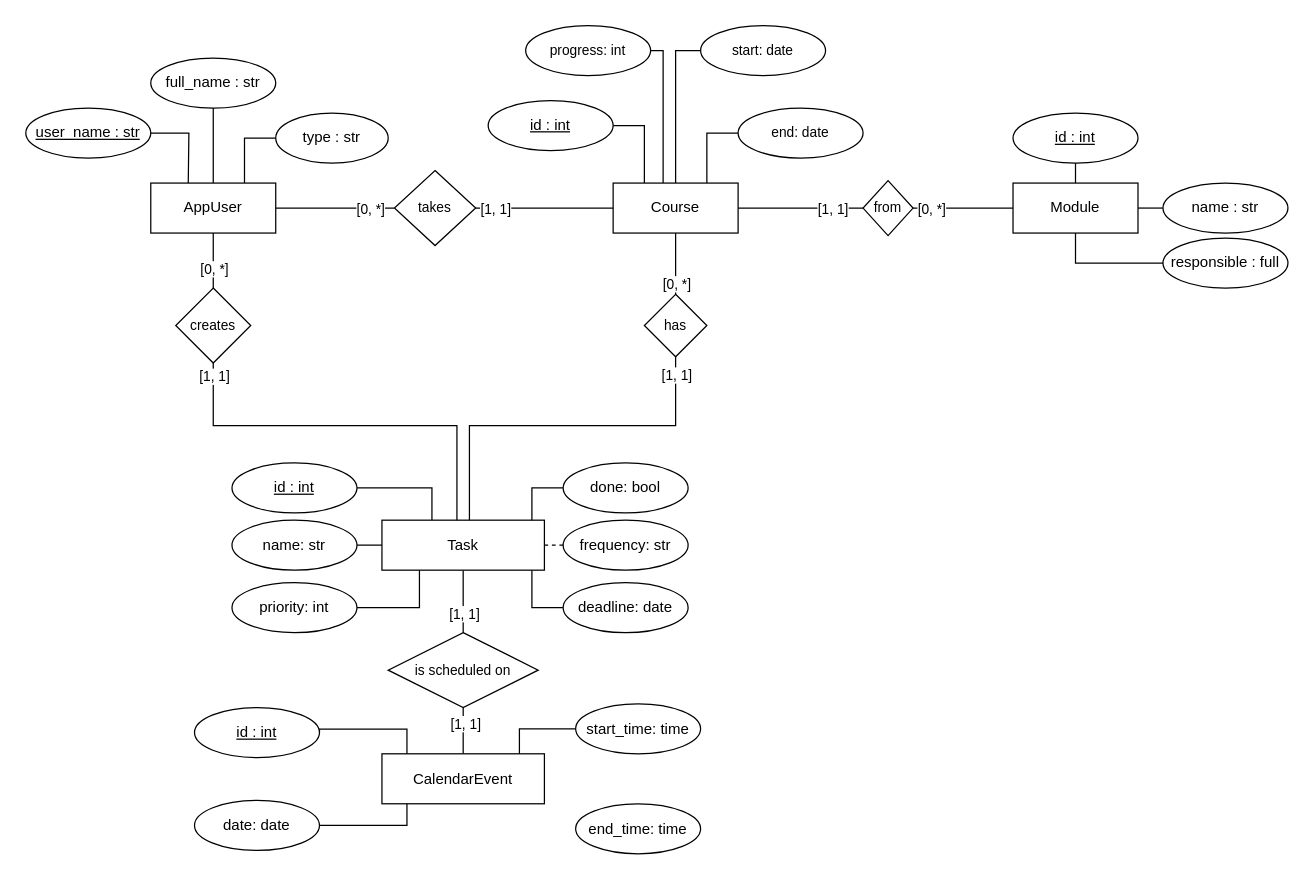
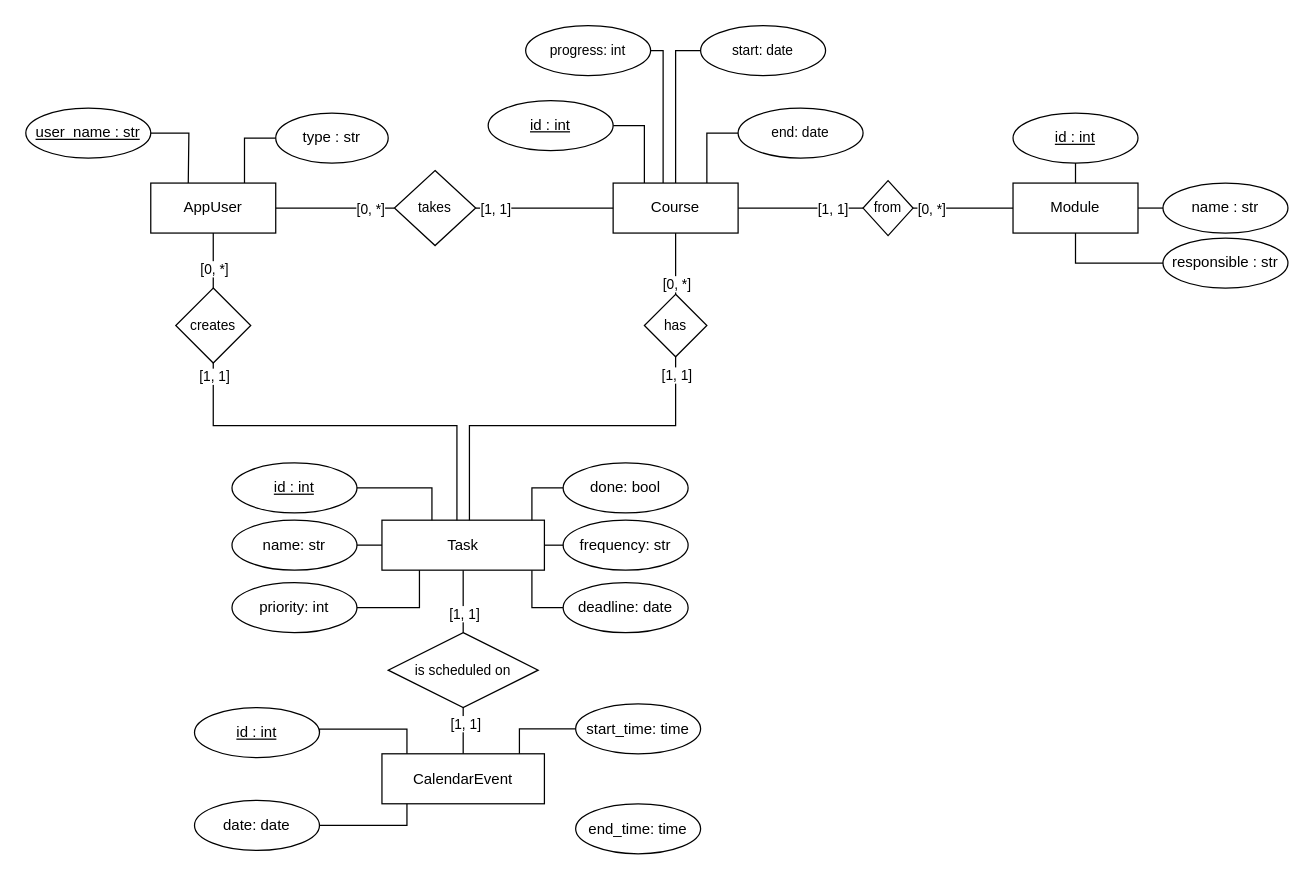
node "full_name : str": removed
edge "full_name : str" -- "AppUser": removed
node "responsible : full": label "responsible : full" -> "responsible : str"
edge "Task" -- "frequency: str": style dashed -> solid
